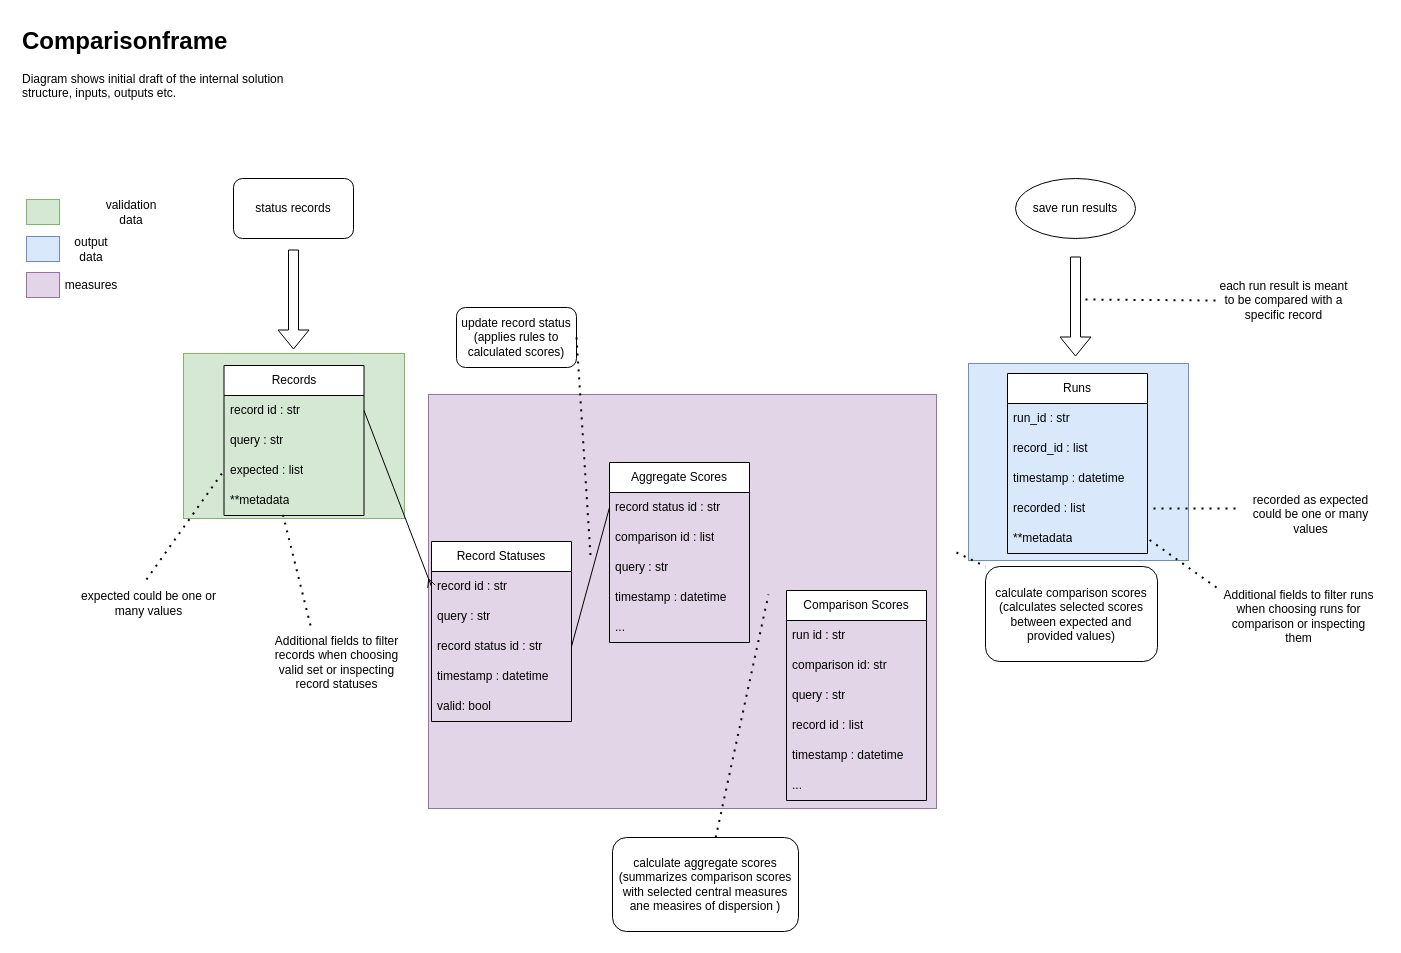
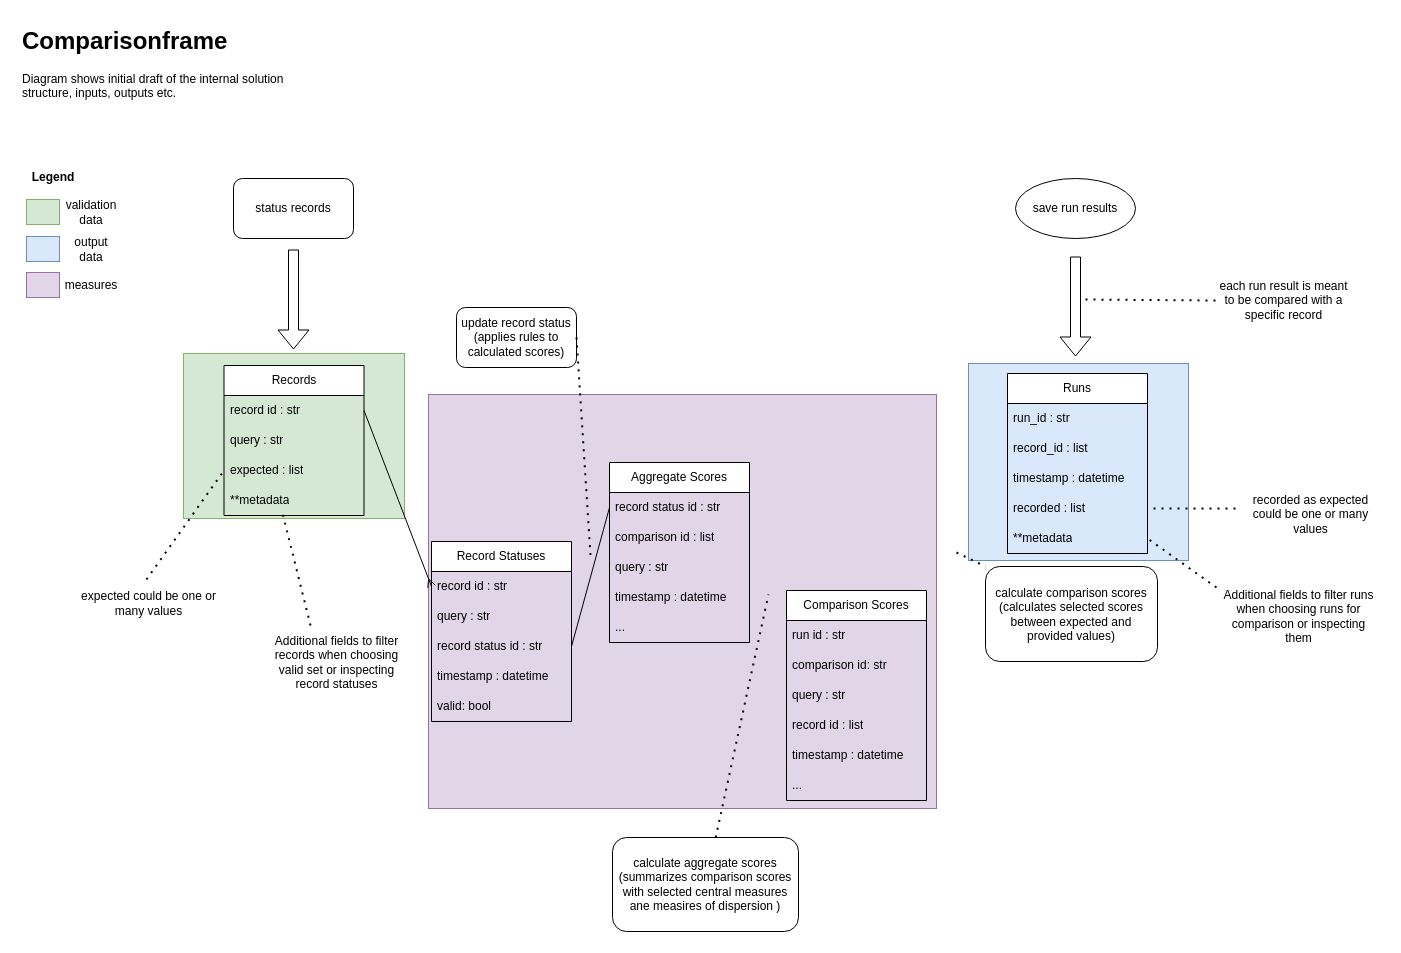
node "Legend": added
node "validation data": moved (132, 213) -> (92, 213)
